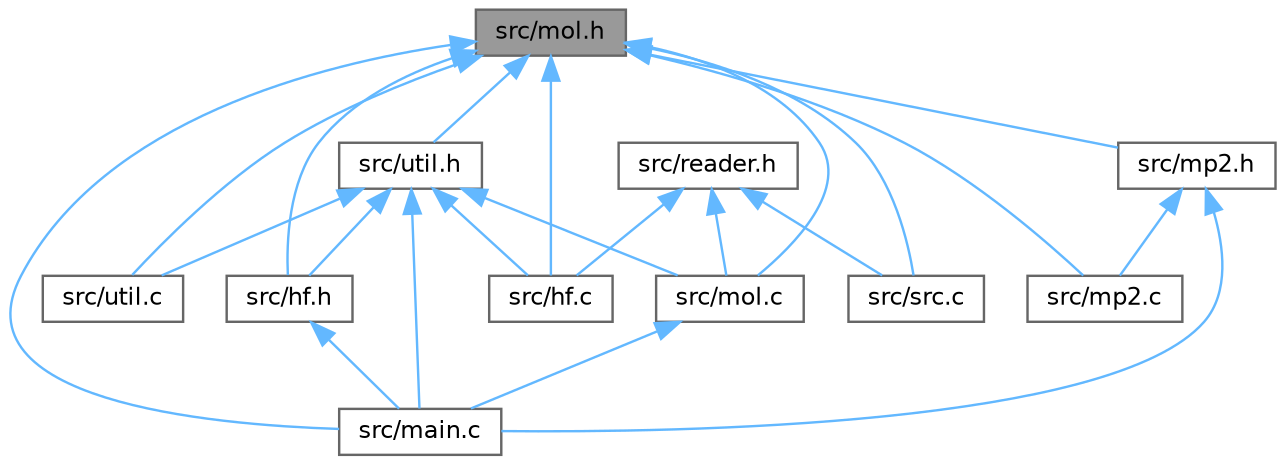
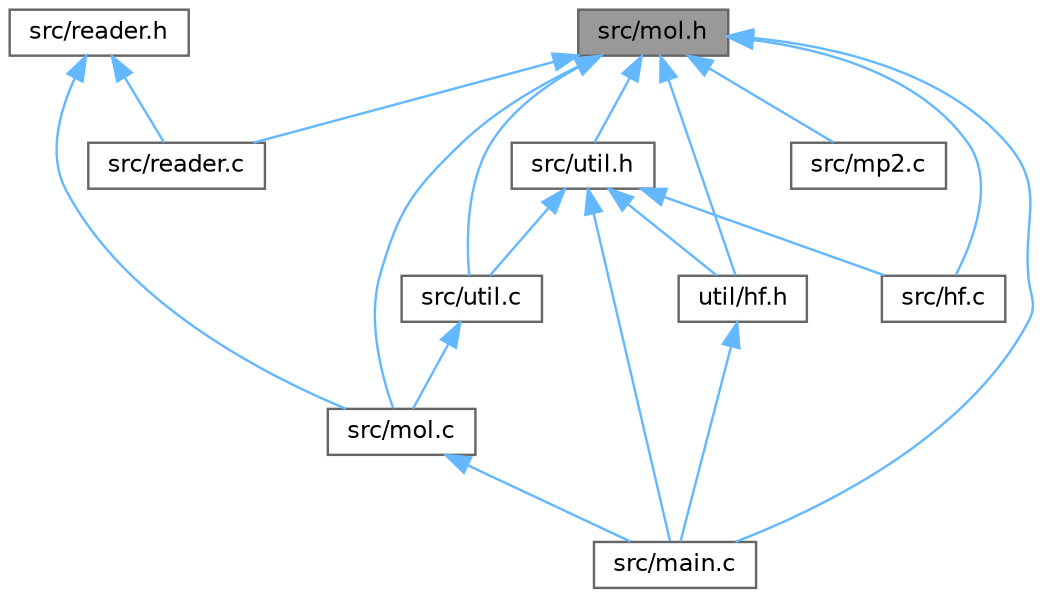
node "src/mp2.h": removed
edge "src/hf.c" -> "src/reader.h": removed
edge "src/mol.c" -> "src/util.h": now "src/mol.c" -> "src/util.c"
node "src/hf.h": label "src/hf.h" -> "util/hf.h"
node "src/src.c": label "src/src.c" -> "src/reader.c"
